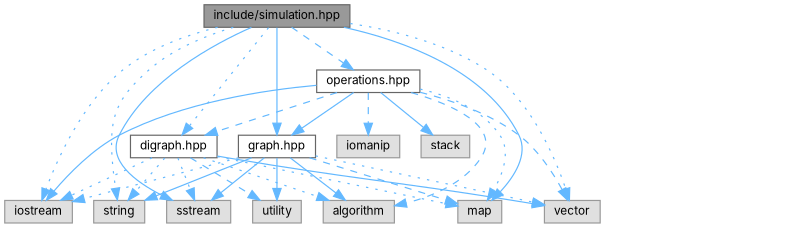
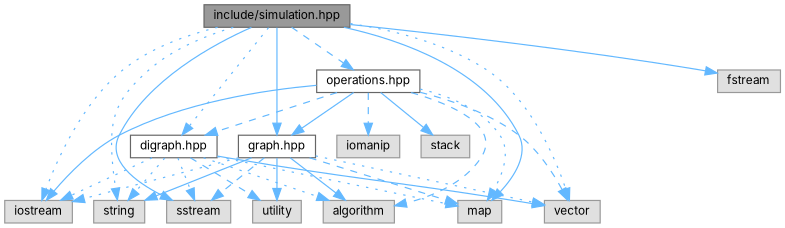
node "fstream": added
edge "graph.hpp" -> "sstream": style solid -> dashed
